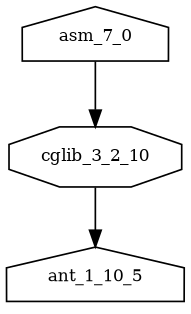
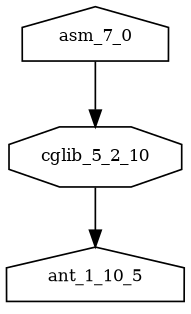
node "cglib_3_2_10": label "cglib_3_2_10" -> "cglib_5_2_10"
